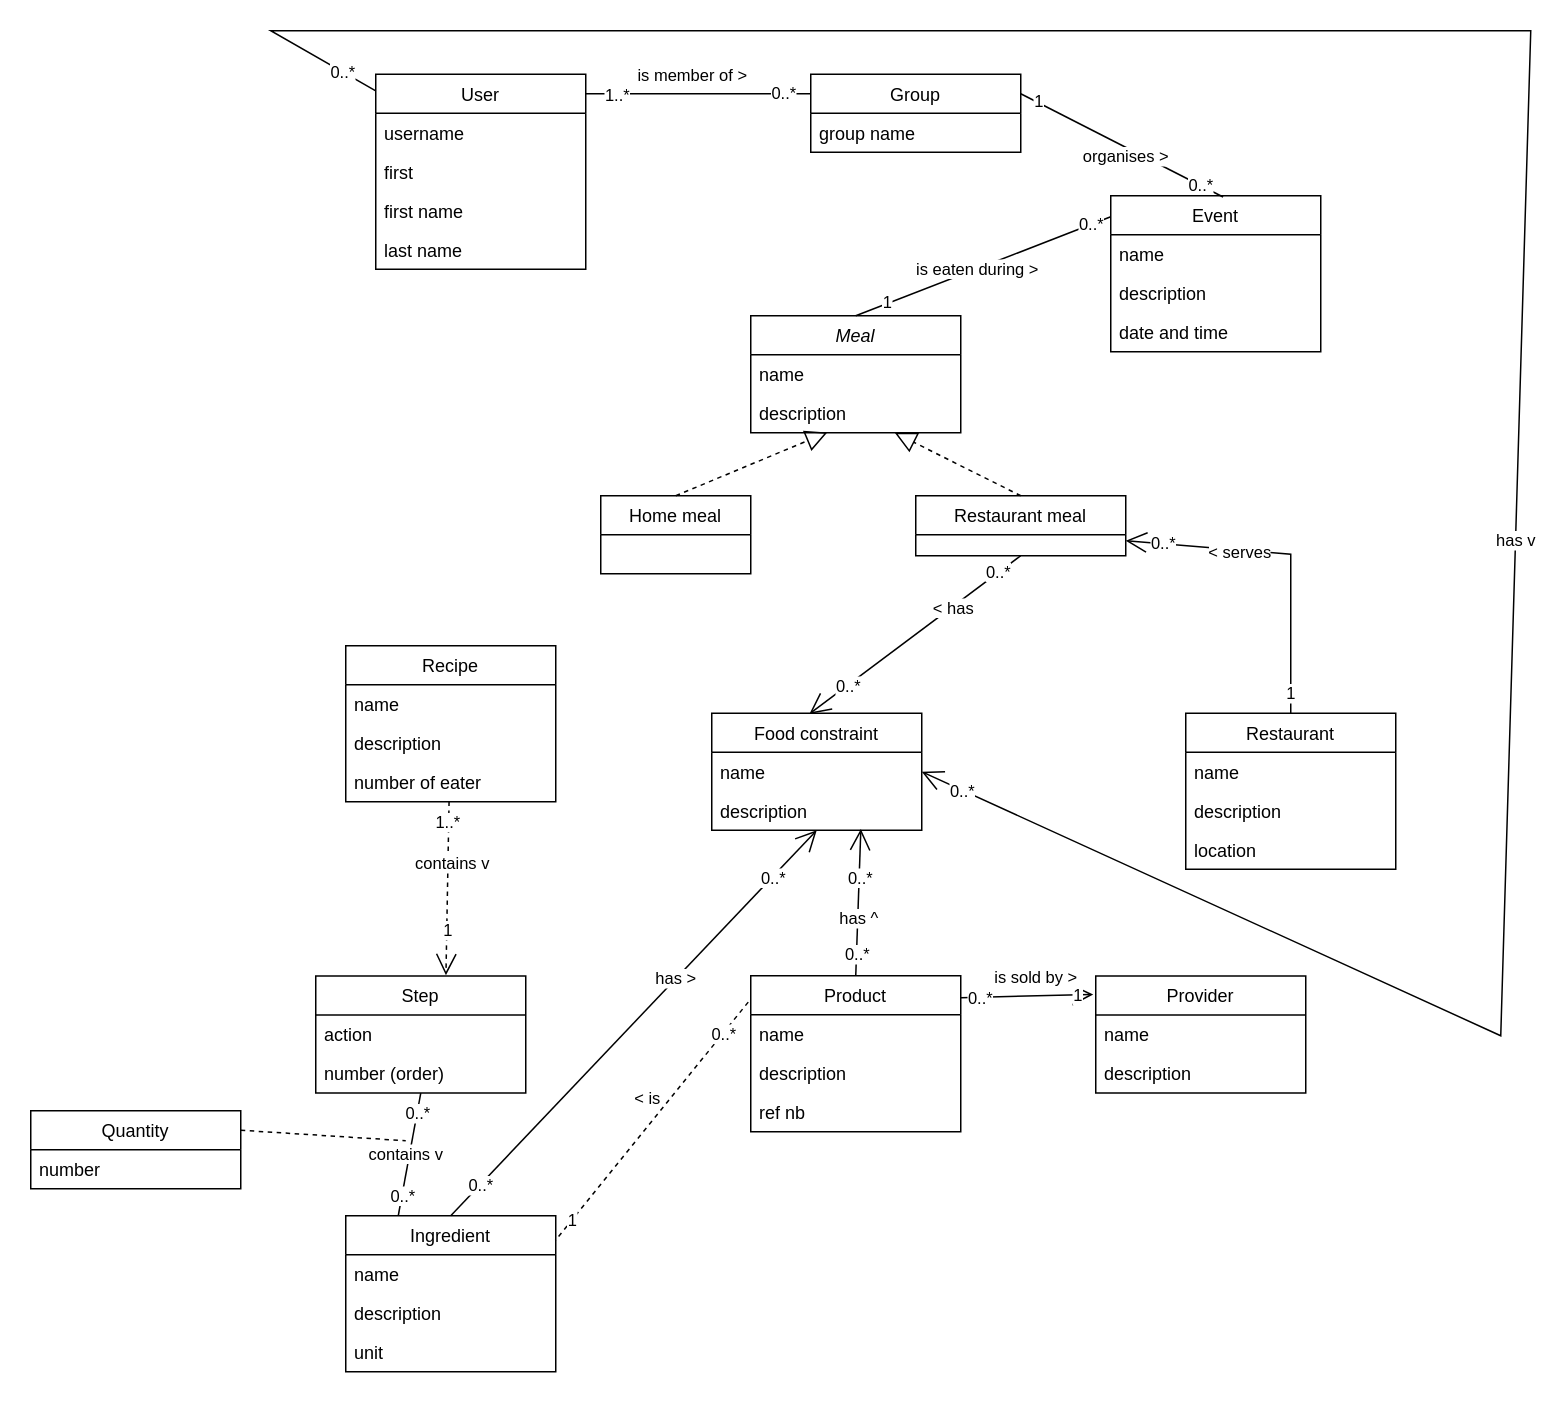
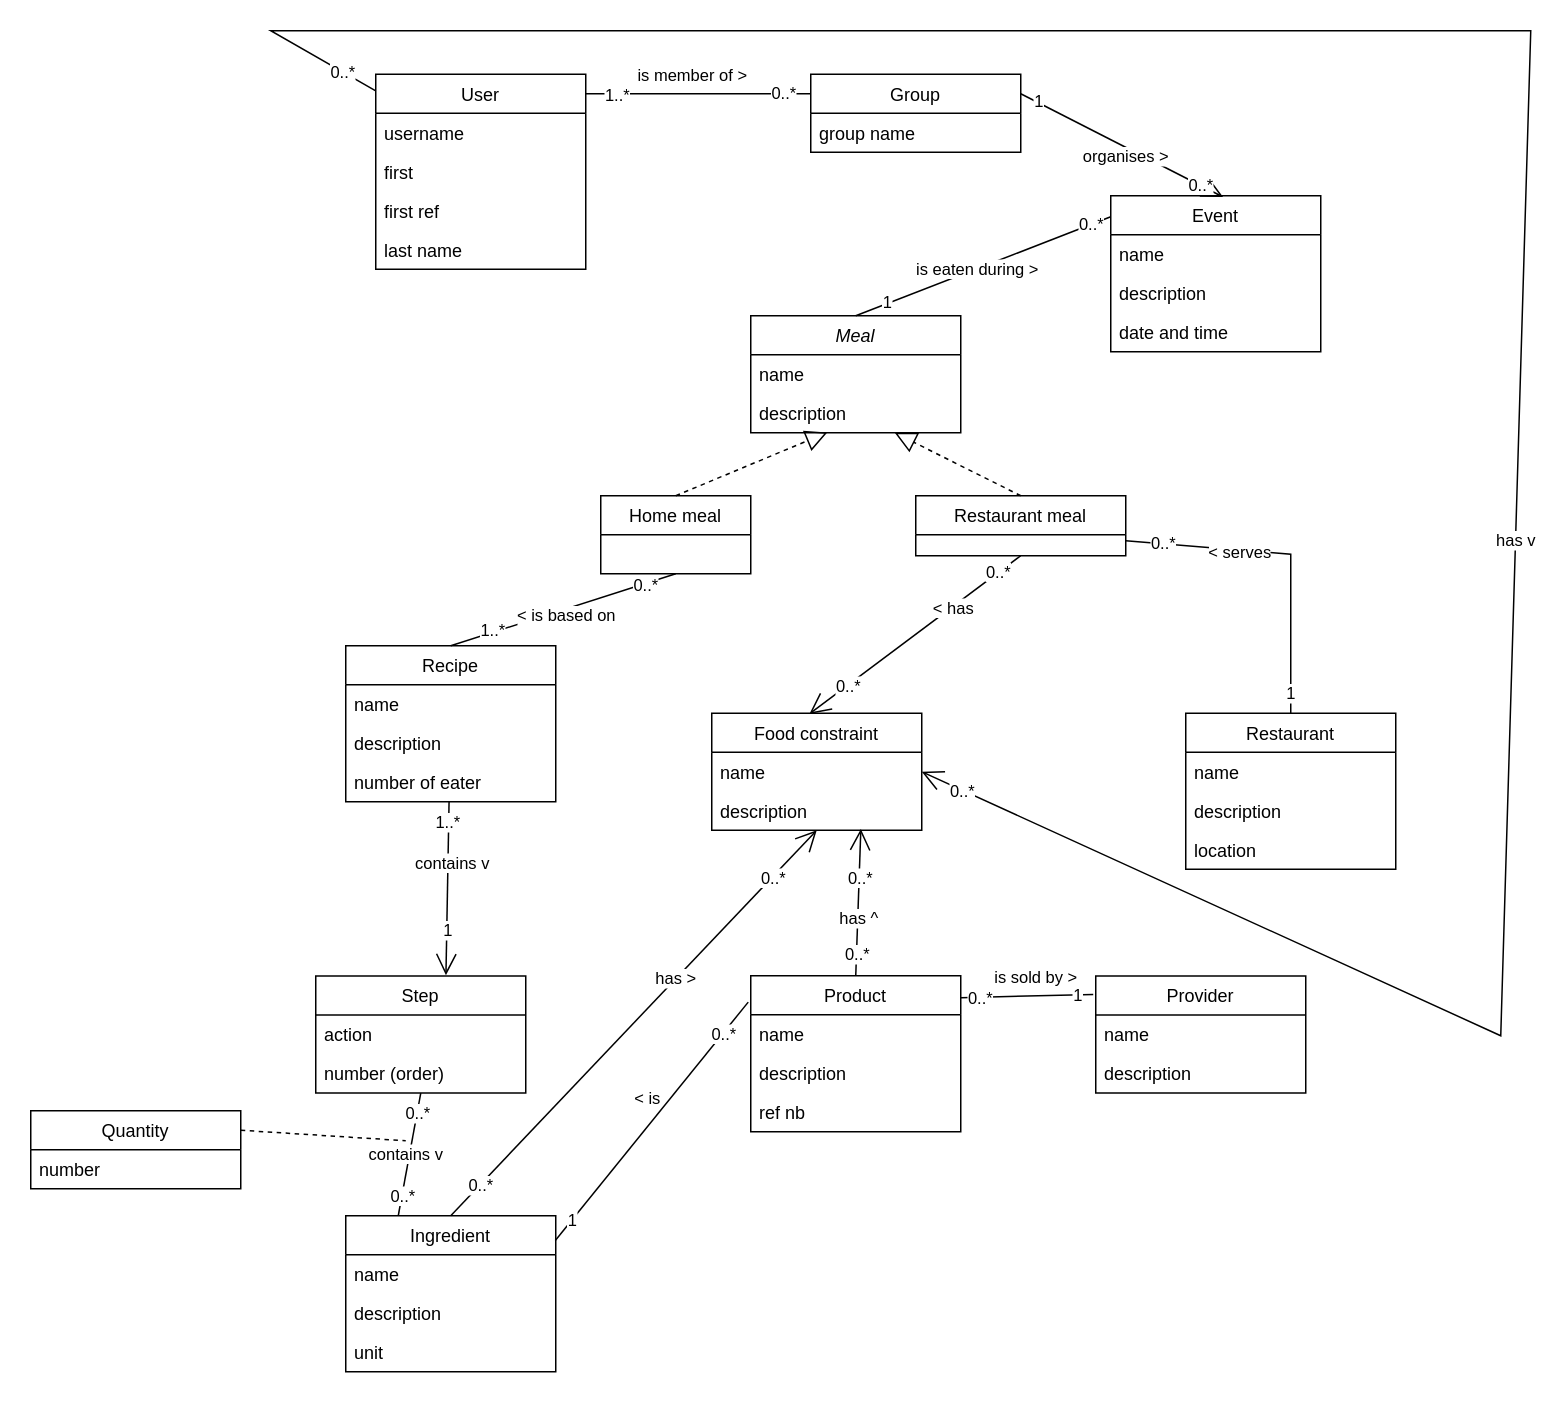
edge "Group" -- "Event": arrowhead none -> open
node "first name": label "first name" -> "first ref"
edge "Restaurant" -> "Restaurant meal": arrowhead open -> none
edge "Home meal" -- "Recipe": added, labels "0..*", "< is based on", "1..*"
edge "number of eater" -> "Step": style dashed -> solid
edge "Product" -> "Provider": arrowhead open -> none
edge "Product" -- "Ingredient": style dashed -> solid
